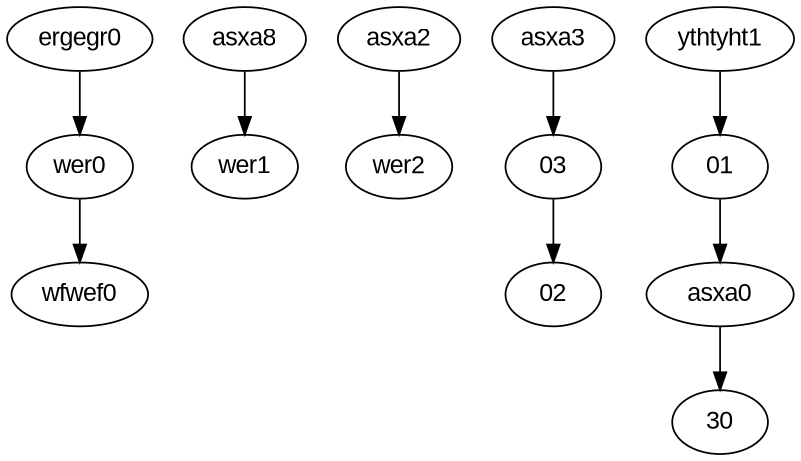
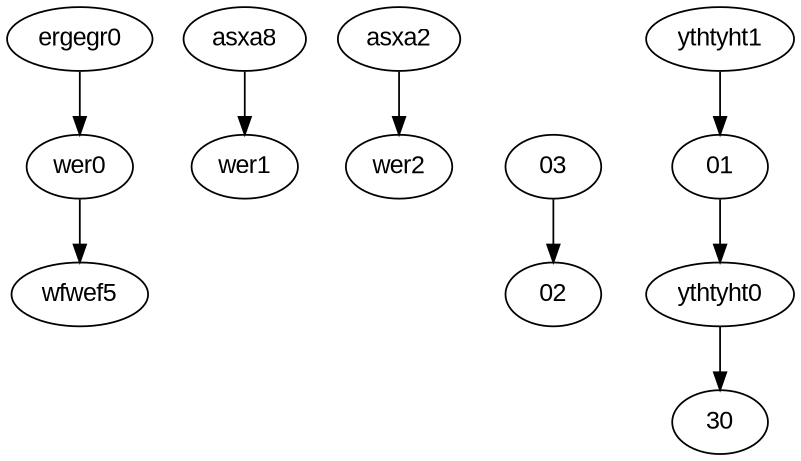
node "asxa3": removed
node "wfwef0": label "wfwef0" -> "wfwef5"
node "asxa0": label "asxa0" -> "ythtyht0"
